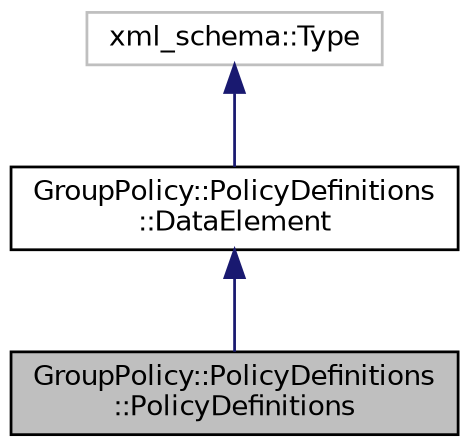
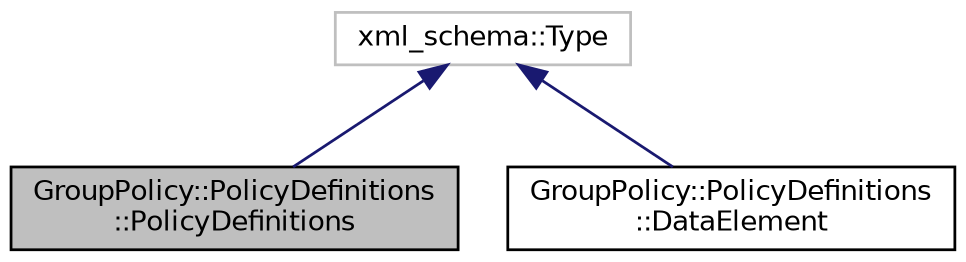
edge "GroupPolicy::PolicyDefinitions ::PolicyDefinitions" -> "GroupPolicy::PolicyDefinitions ::DataElement": now "GroupPolicy::PolicyDefinitions ::PolicyDefinitions" -> "xml_schema::Type"
